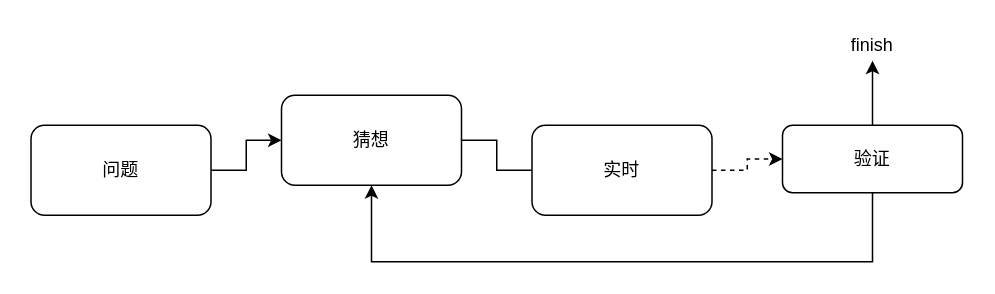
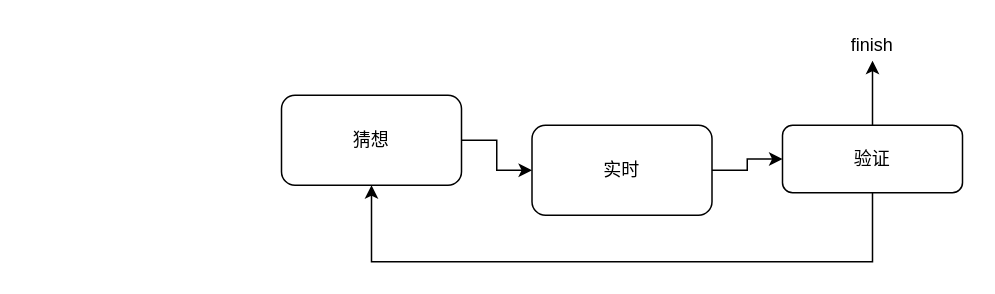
edge "问题" -> "猜想": removed
edge "实时" -> "验证": style dashed -> solid
node "问题": removed
edge "猜想" -- "实时": arrowhead none -> classic
